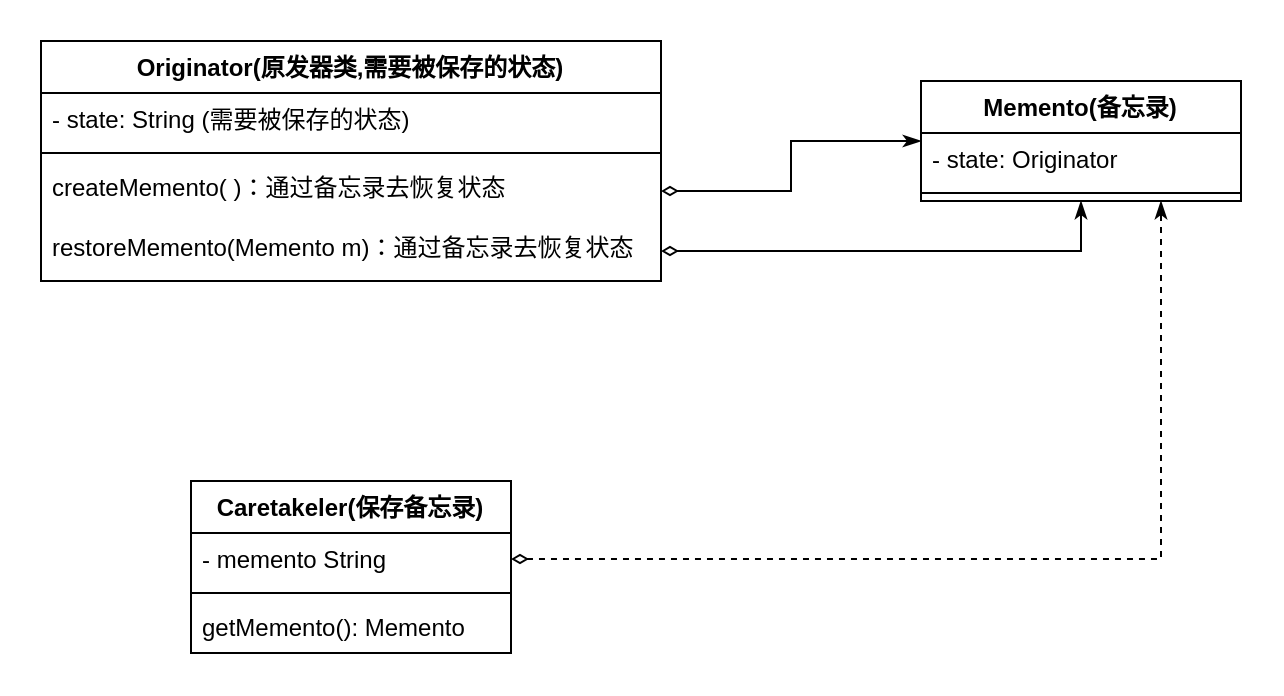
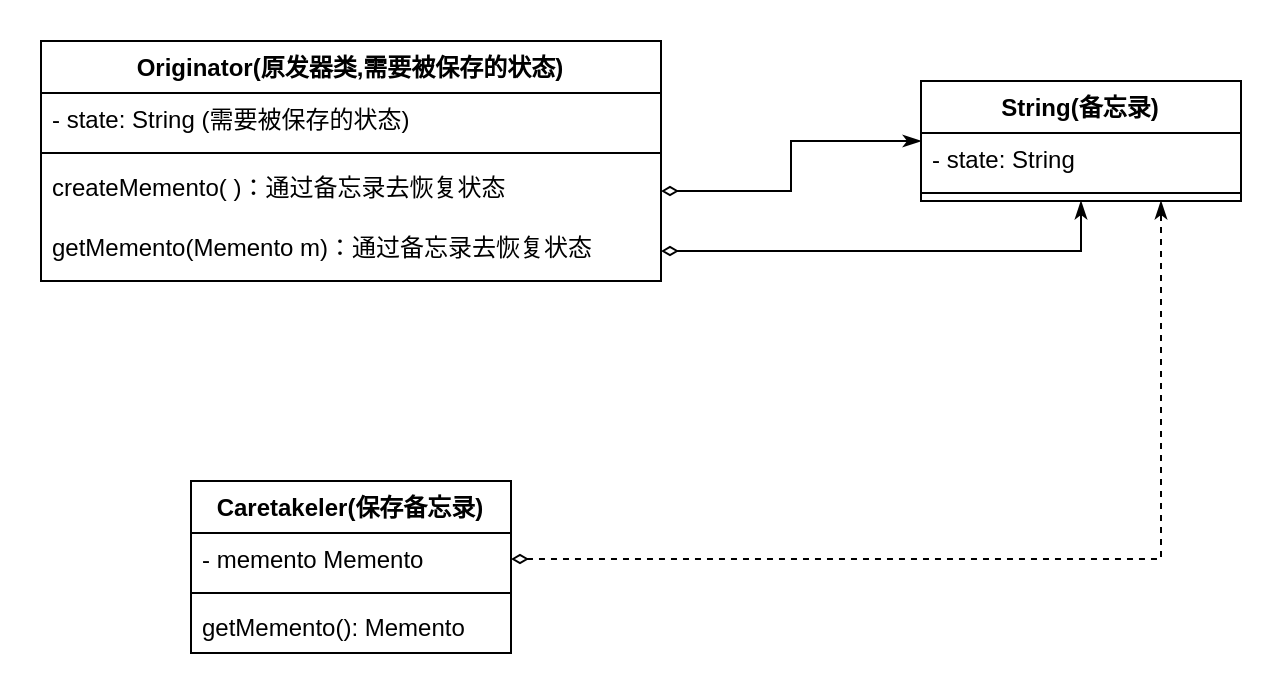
node "Memento(备忘录)": label "Memento(备忘录)" -> "String(备忘录)"
node "- state: Originator": label "- state: Originator" -> "- state: String"
node "restoreMemento(Memento m)：通过备忘录去恢复状态": label "restoreMemento(Memento m)：通过备忘录去恢复状态" -> "getMemento(Memento m)：通过备忘录去恢复状态"
node "- memento String": label "- memento String" -> "- memento Memento"
